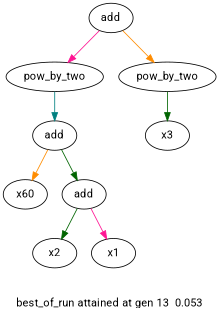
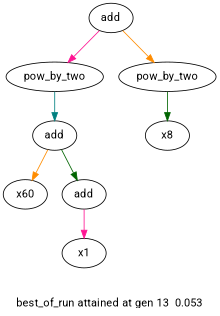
node "x3": label "x3" -> "x8"
node "x2": removed
